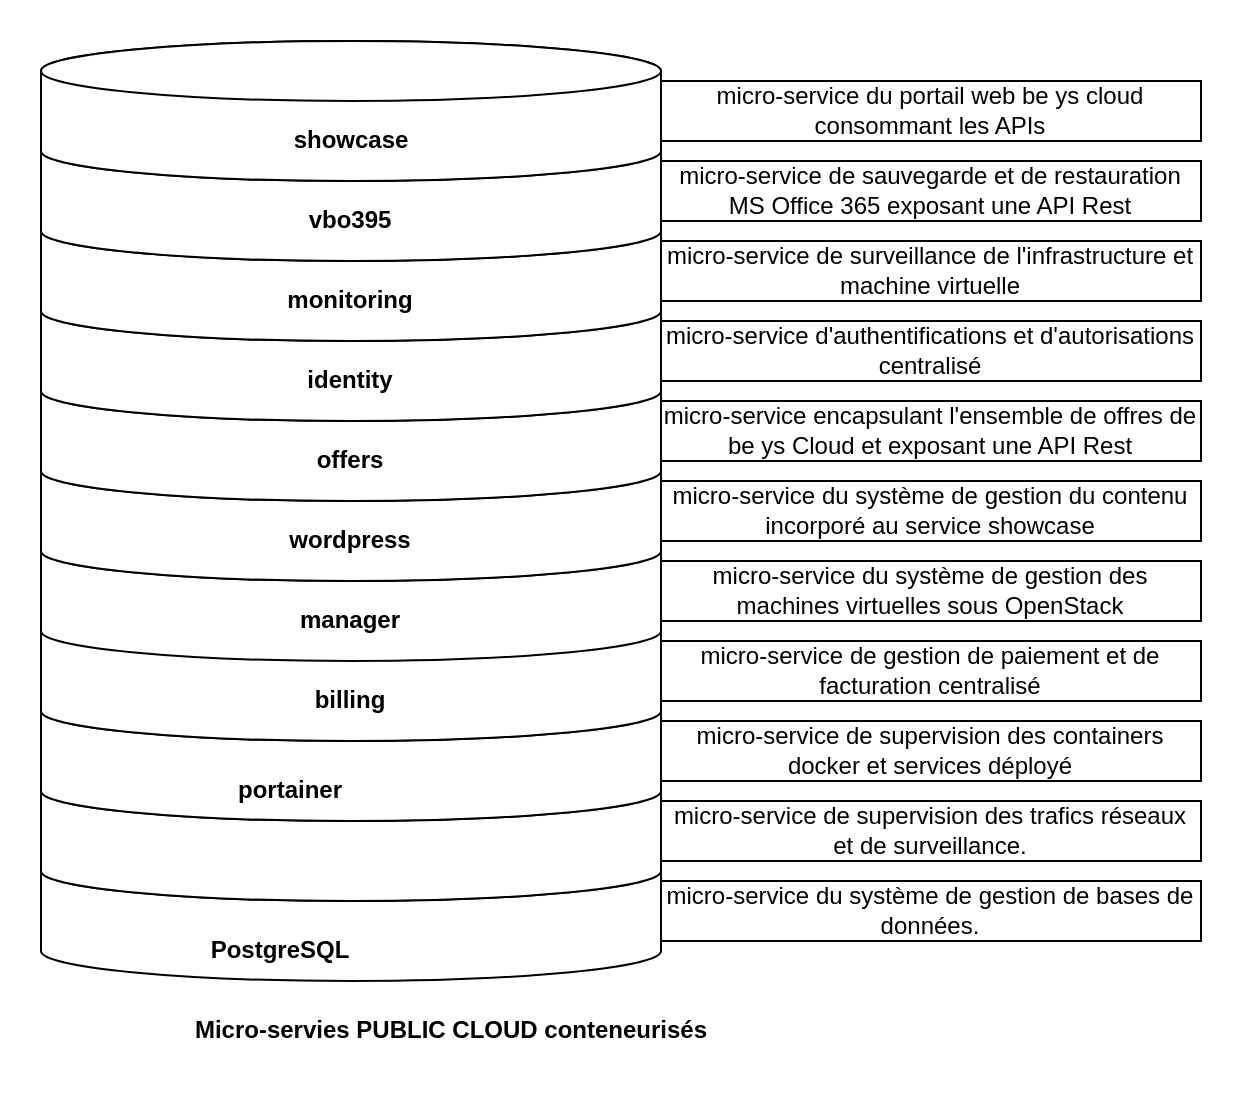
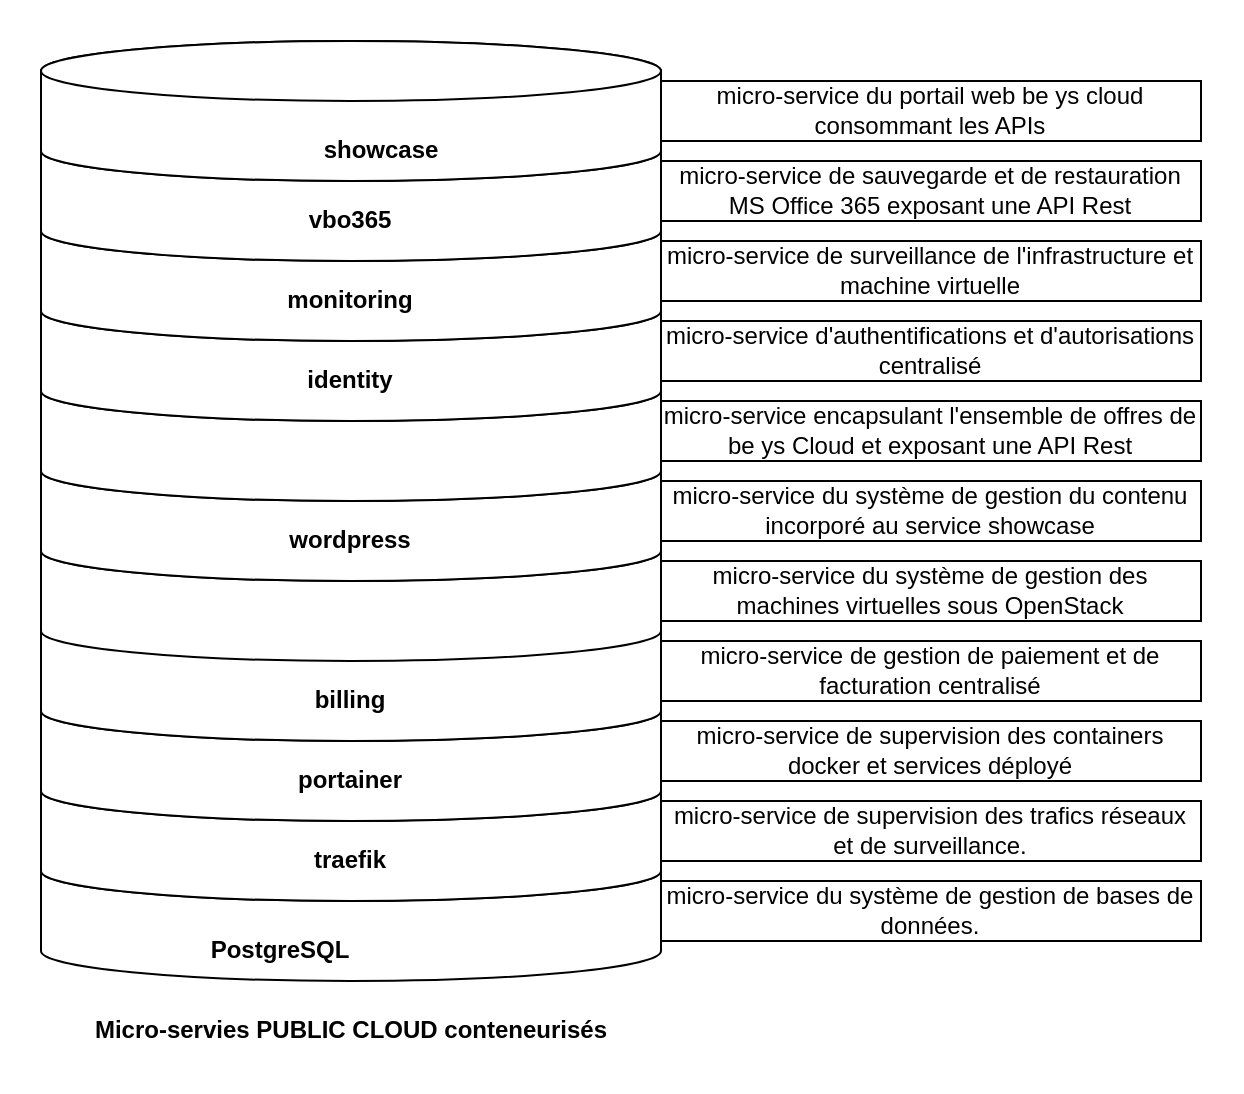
node "showcase": moved (351, 141) -> (381, 151)
node "vbo395": label "vbo395" -> "vbo365"
node "offers": removed
node "manager": removed
node "portainer": moved (291, 791) -> (351, 781)
node "traefik": added
node "Micro-servies PUBLIC CLOUD conteneurisés": moved (451, 1031) -> (351, 1031)
